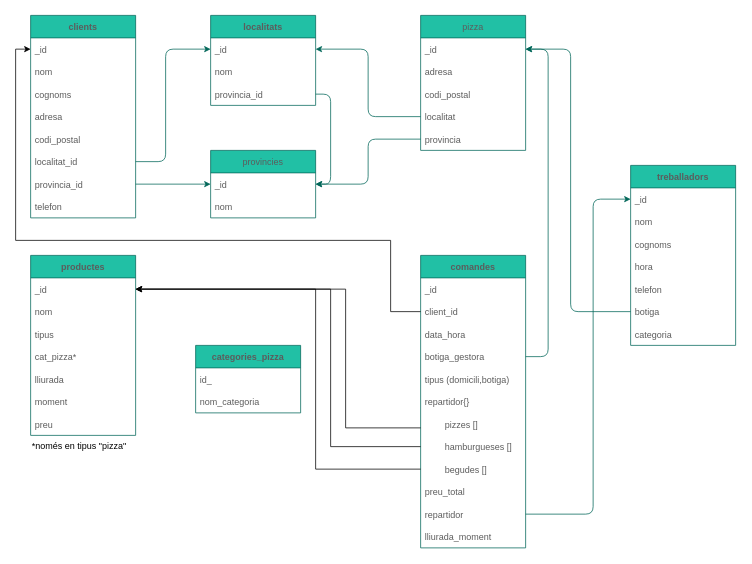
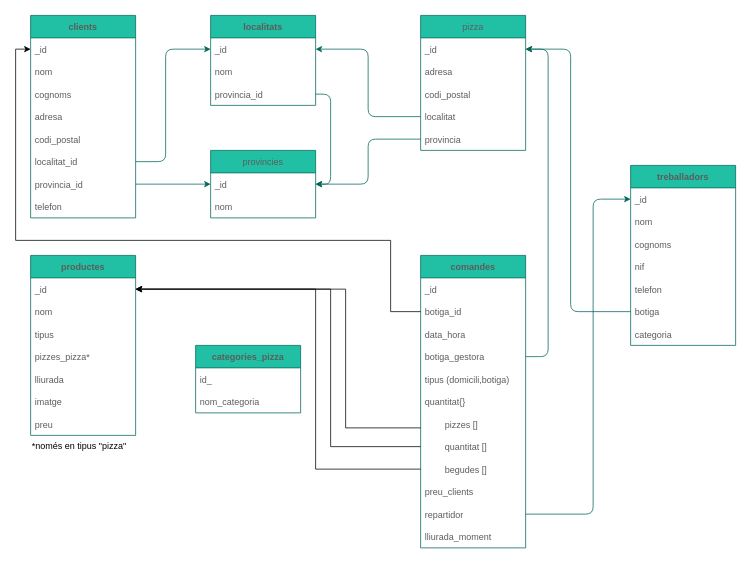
node "hora": label "hora" -> "nif"
node "client_id": label "client_id" -> "botiga_id"
node "cat_pizza*": label "cat_pizza*" -> "pizzes_pizza*"
node "moment": label "moment" -> "imatge"
node "repartidor{}": label "repartidor{}" -> "quantitat{}"
node "hamburgueses []": label "hamburgueses []" -> "quantitat []"
node "preu_total": label "preu_total" -> "preu_clients"
